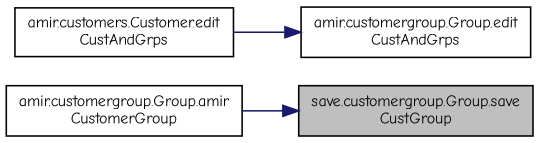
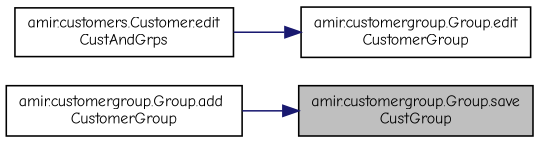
node "amir.customergroup.Group.edit CustAndGrps": label "amir.customergroup.Group.edit CustAndGrps" -> "amir.customergroup.Group.edit CustomerGroup"
node "amir.customergroup.Group.amir CustomerGroup": label "amir.customergroup.Group.amir CustomerGroup" -> "amir.customergroup.Group.add CustomerGroup"
node "save.customergroup.Group.save CustGroup": label "save.customergroup.Group.save CustGroup" -> "amir.customergroup.Group.save CustGroup"
